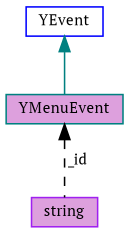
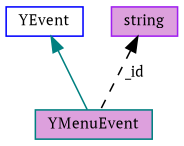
edge "string" -> "YMenuEvent": reversed
